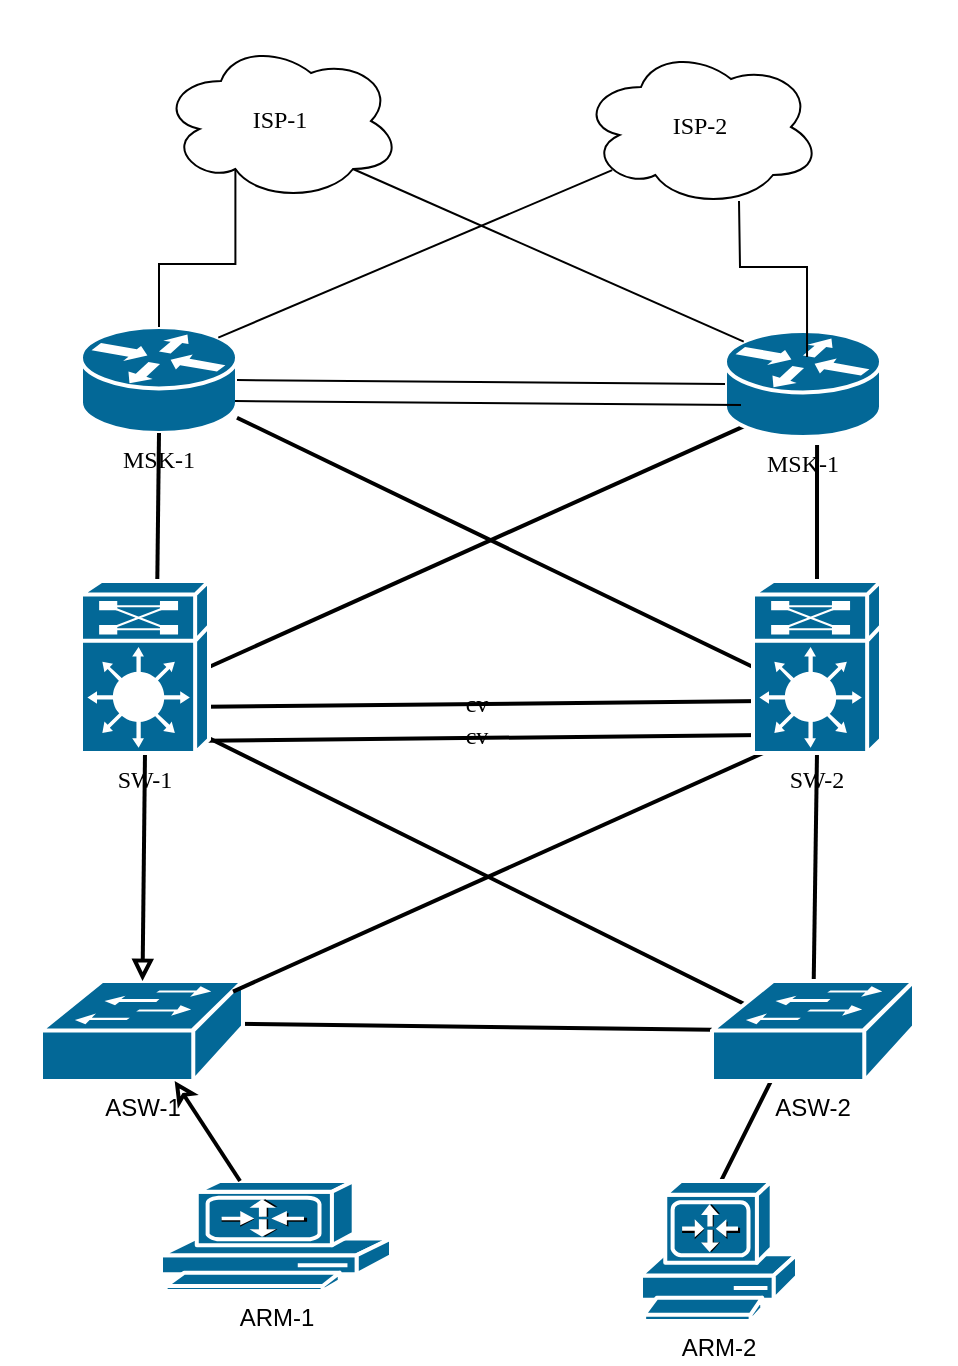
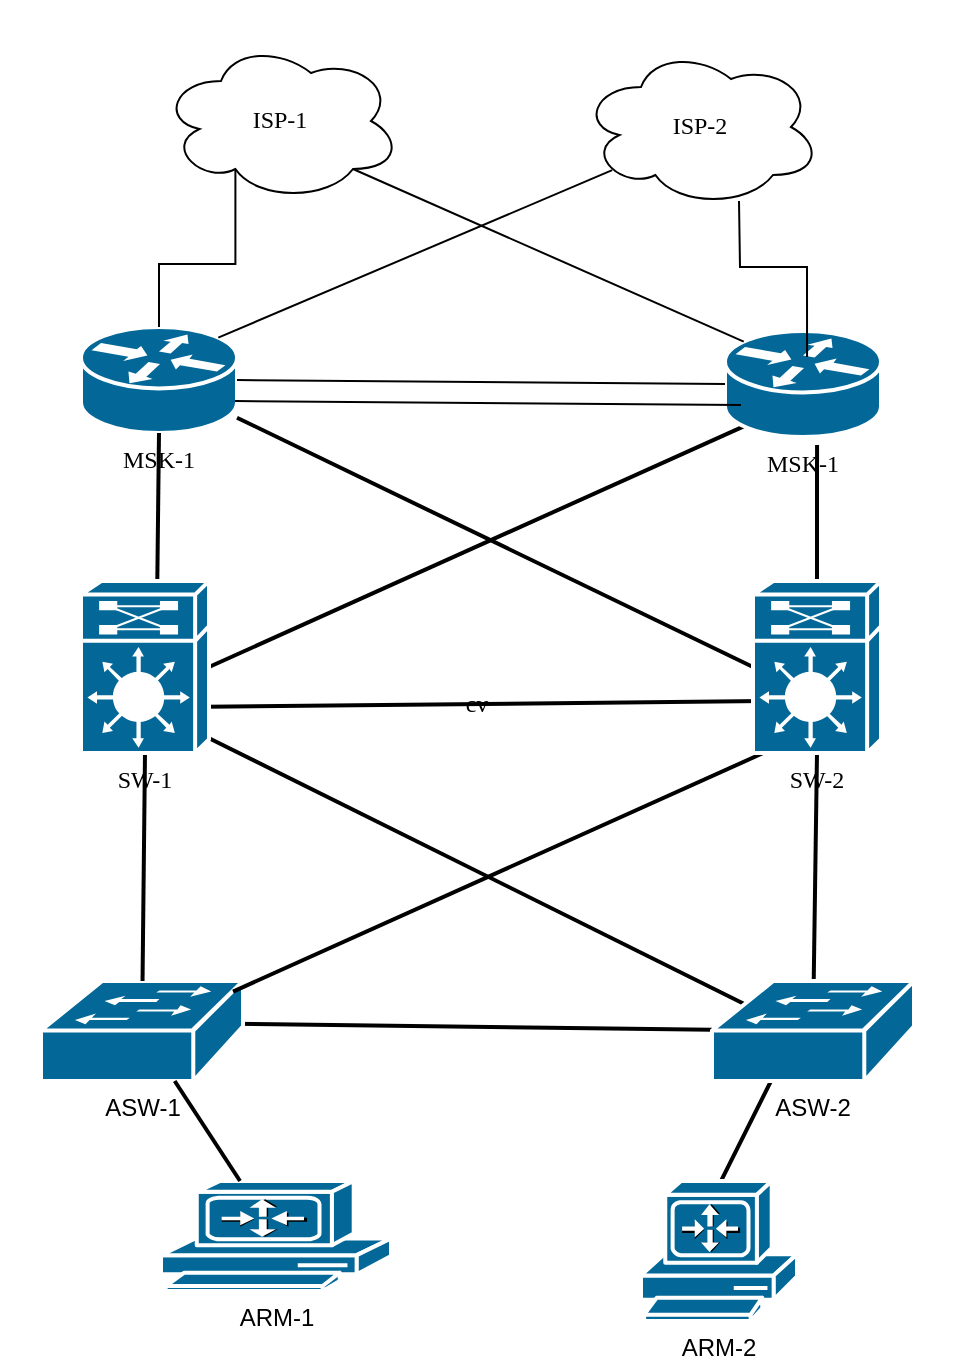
edge "SW-1" -- "SW-2": removed, label "cv"
edge "SW-1" -> "ASW-1": arrowhead block -> none
edge "ARM-1" -> "ASW-1": arrowhead classic -> none
